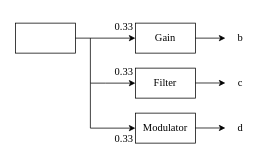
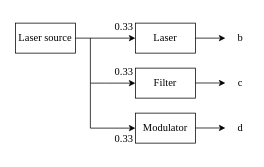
node "Laser source": added
node "Gain": label "Gain" -> "Laser"
